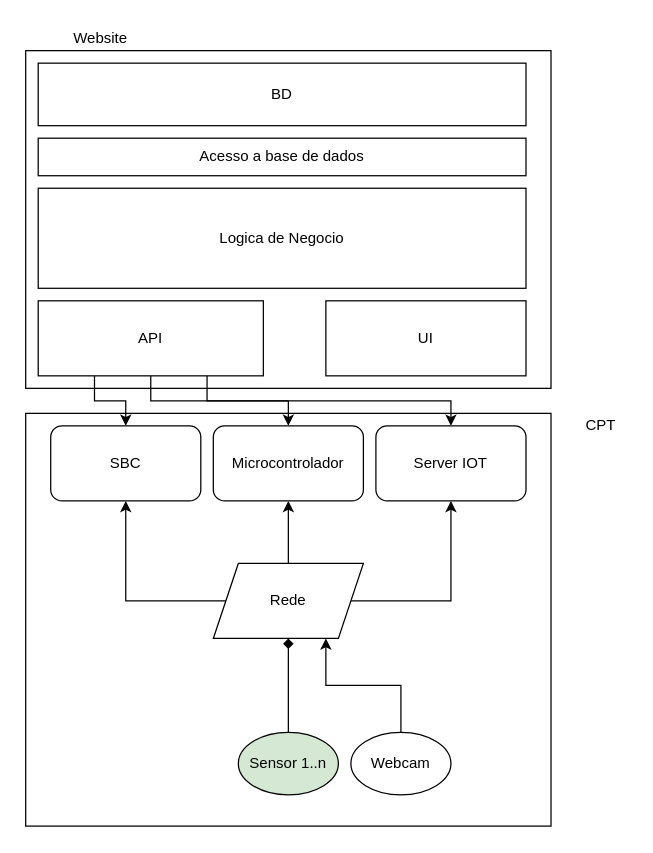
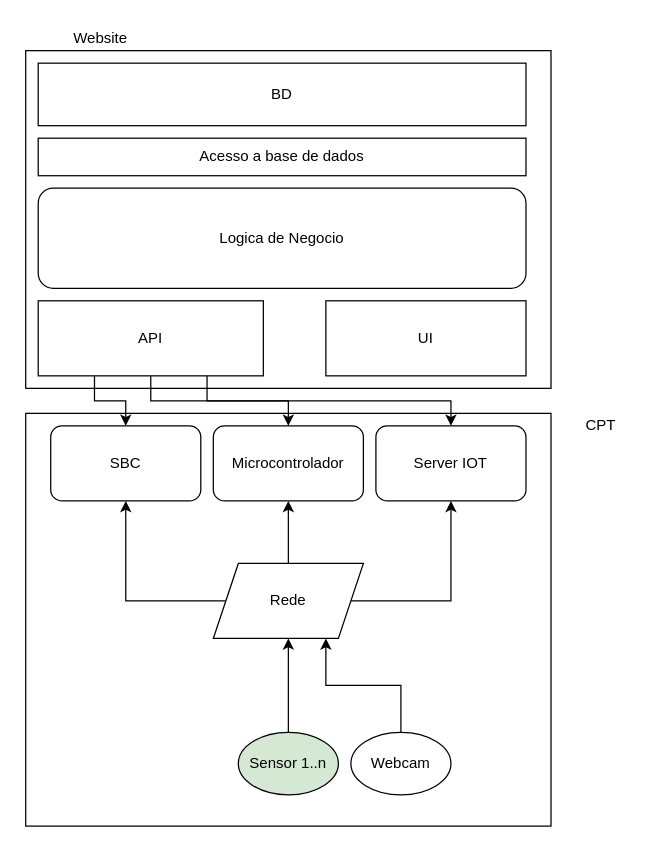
node "Logica de Negocio": shape rectangle -> rounded rectangle
edge "Sensor 1..n" -> "Rede": arrowhead diamond -> classic
